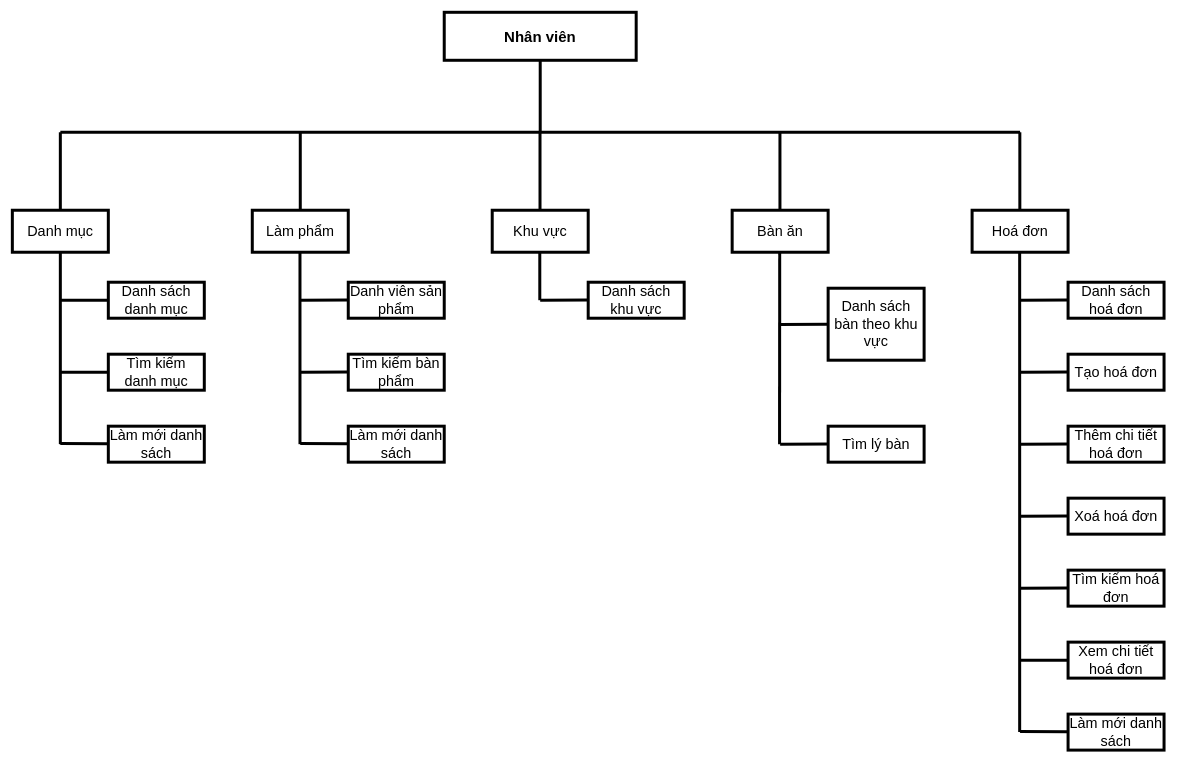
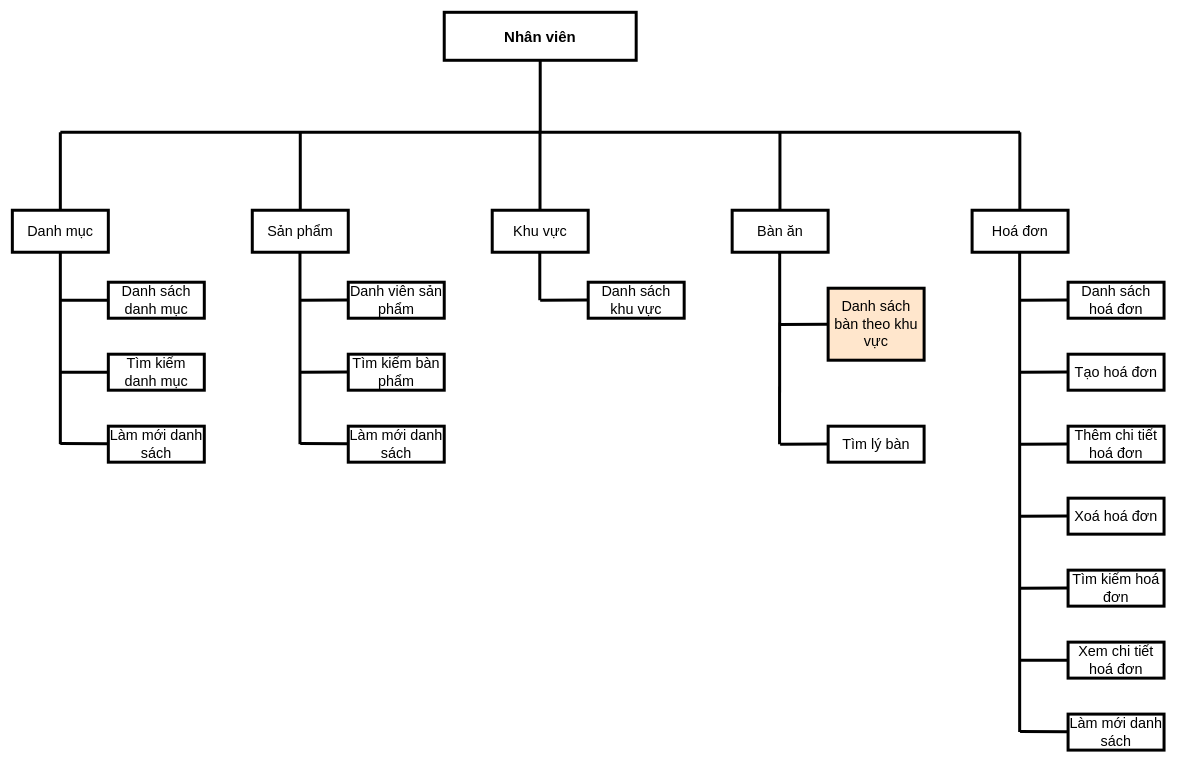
node "Làm phẩm": label "Làm phẩm" -> "Sản phẩm"
node "Danh sách bàn theo khu vực": fillcolor #ffffff -> #ffe6cc
